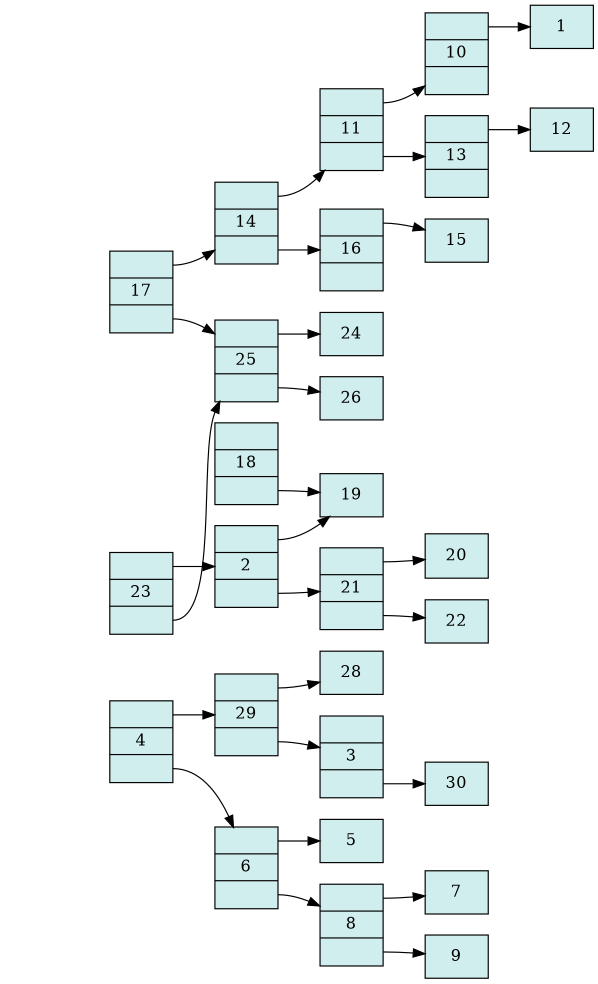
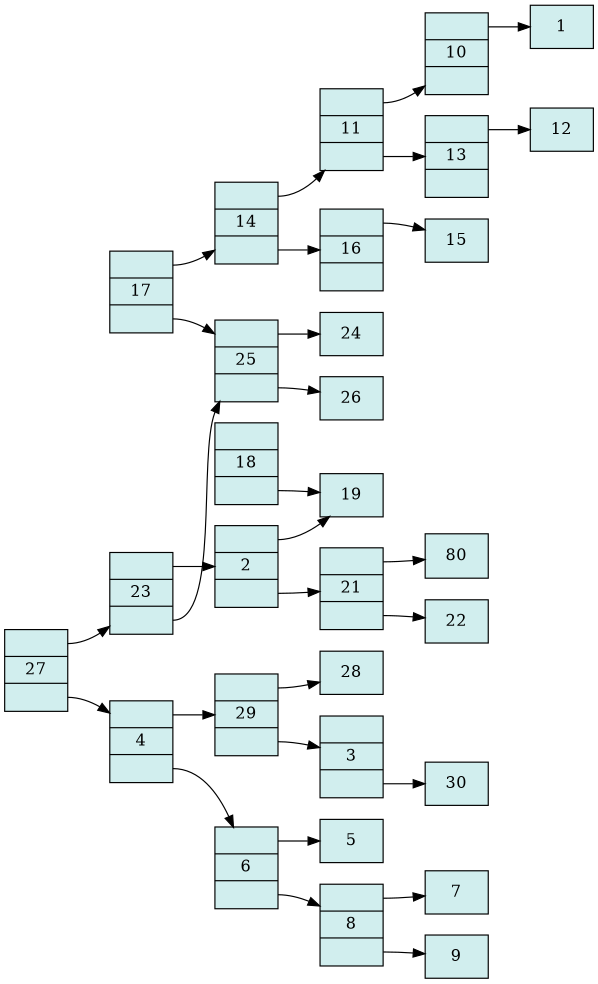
node "20": label "20" -> "80"
node "27": added
